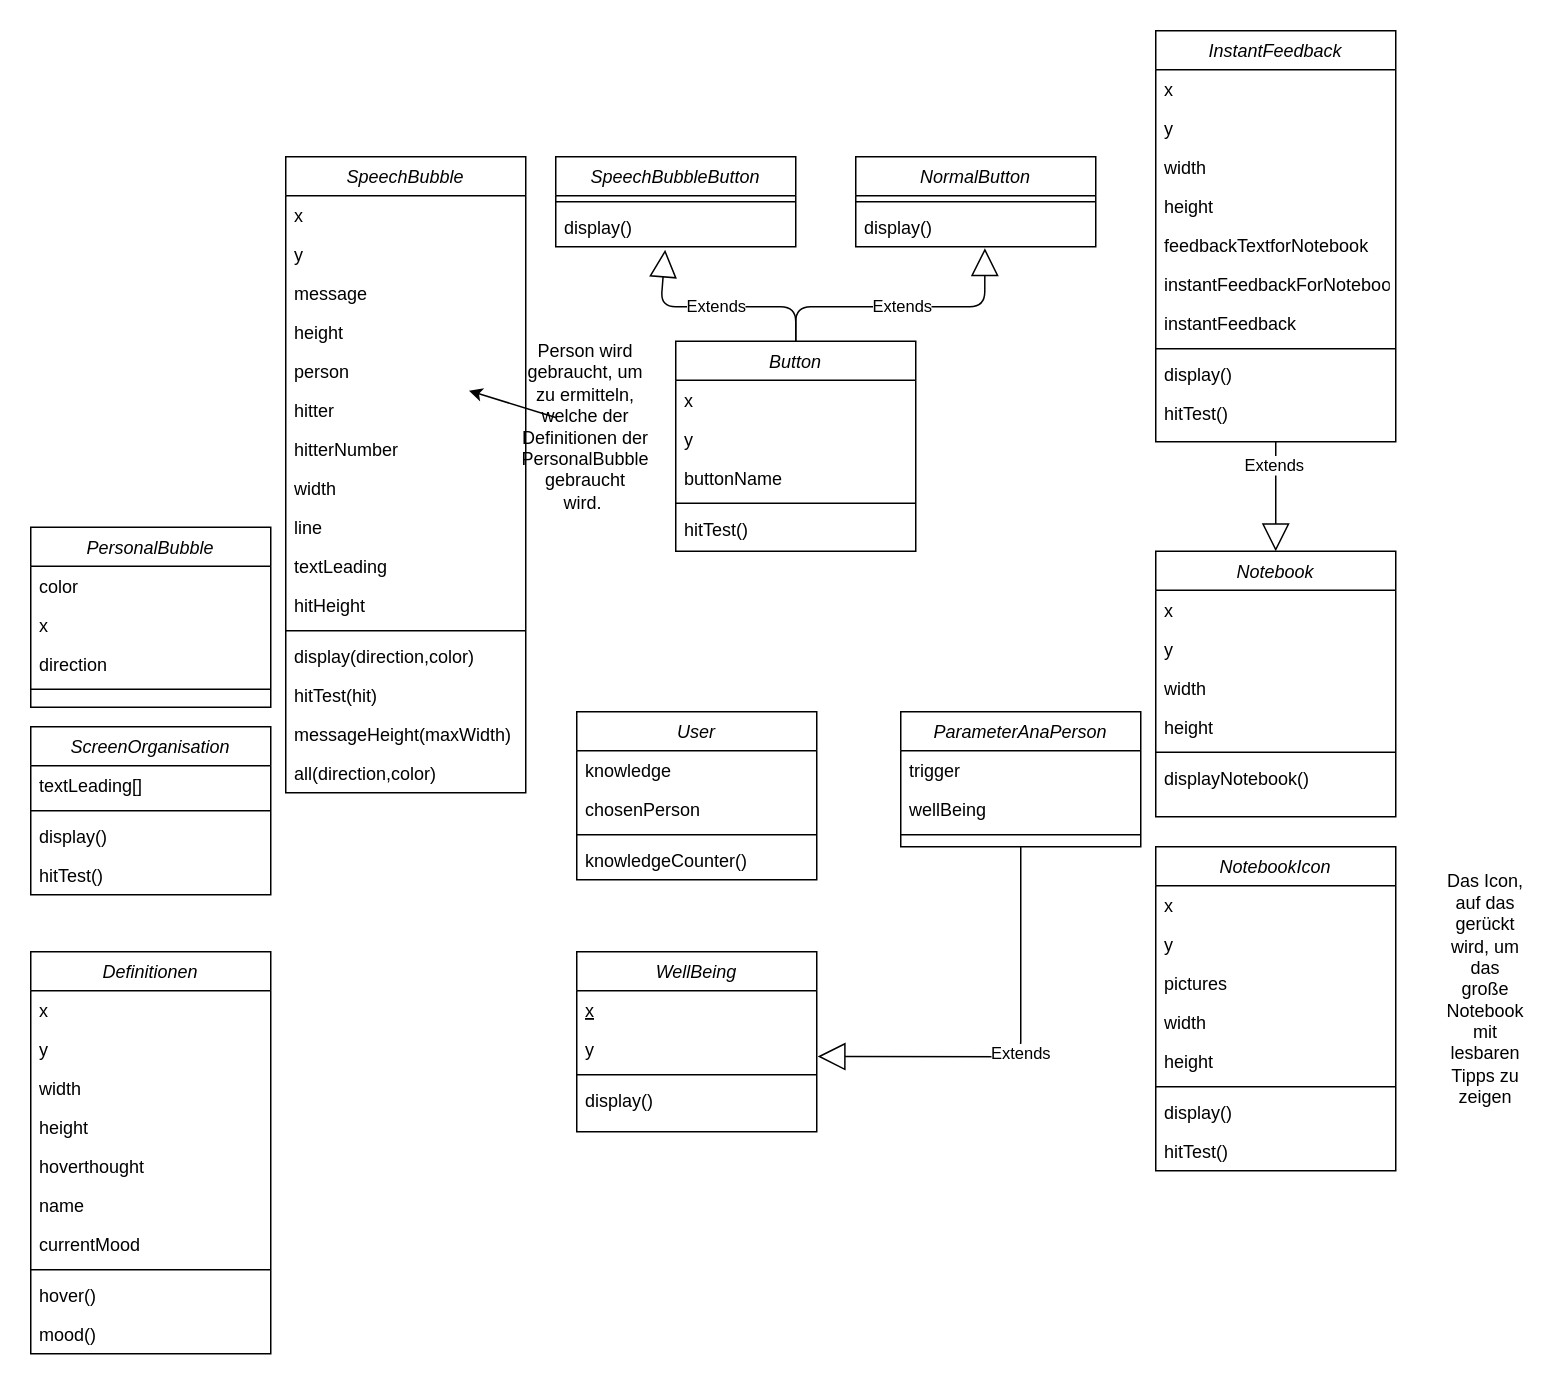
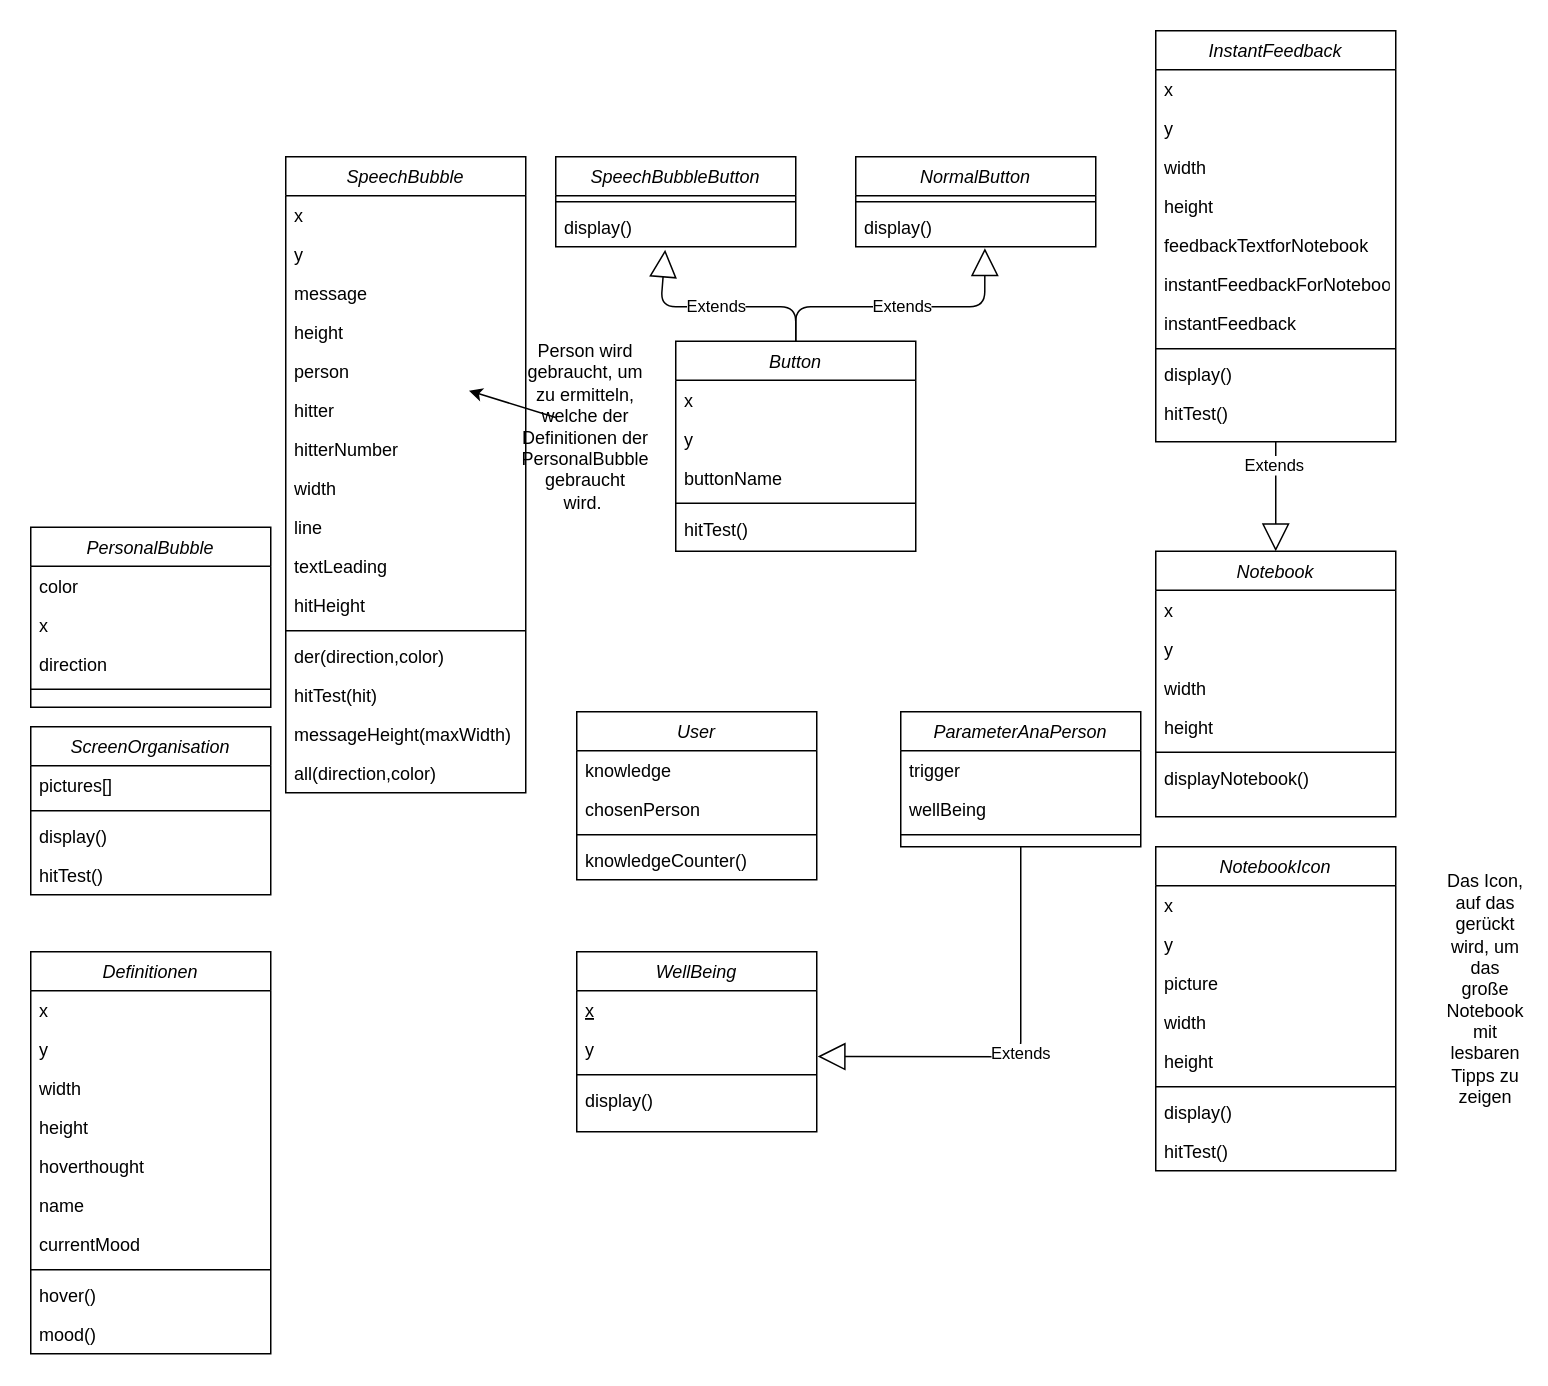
node "display(direction,color)": label "display(direction,color)" -> "der(direction,color)"
node "textLeading[]": label "textLeading[]" -> "pictures[]"
node "pictures": label "pictures" -> "picture"
